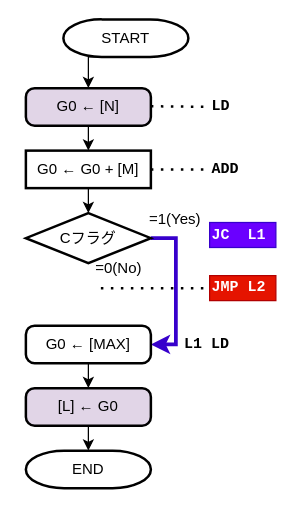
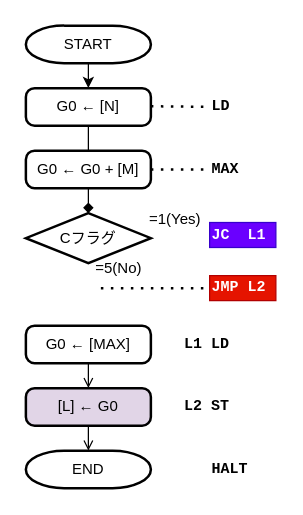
node "START": moved (126, 38) -> (88, 44)
node "G0 ← [N]": fillcolor #e1d5e7 -> #ffffff
edge "G0 ← [N]" -> "G0 ← G0 + [M]": arrowhead classic -> none
node "G0 ← G0 + [M]": shape rectangle -> rounded rectangle
node "ADD": label "ADD" -> "MAX"
edge "G0 ← G0 + [M]" -> "Cフラグ": arrowhead classic -> diamond
node "=0(No)": label "=0(No)" -> "=5(No)"
edge "Cフラグ" -> "G0 ← [MAX]": removed
edge "G0 ← [MAX]" -> "[L] ← G0": arrowhead classic -> open
node "L2 ST": added
edge "[L] ← G0" -> "END": arrowhead classic -> open
node "HALT": added
